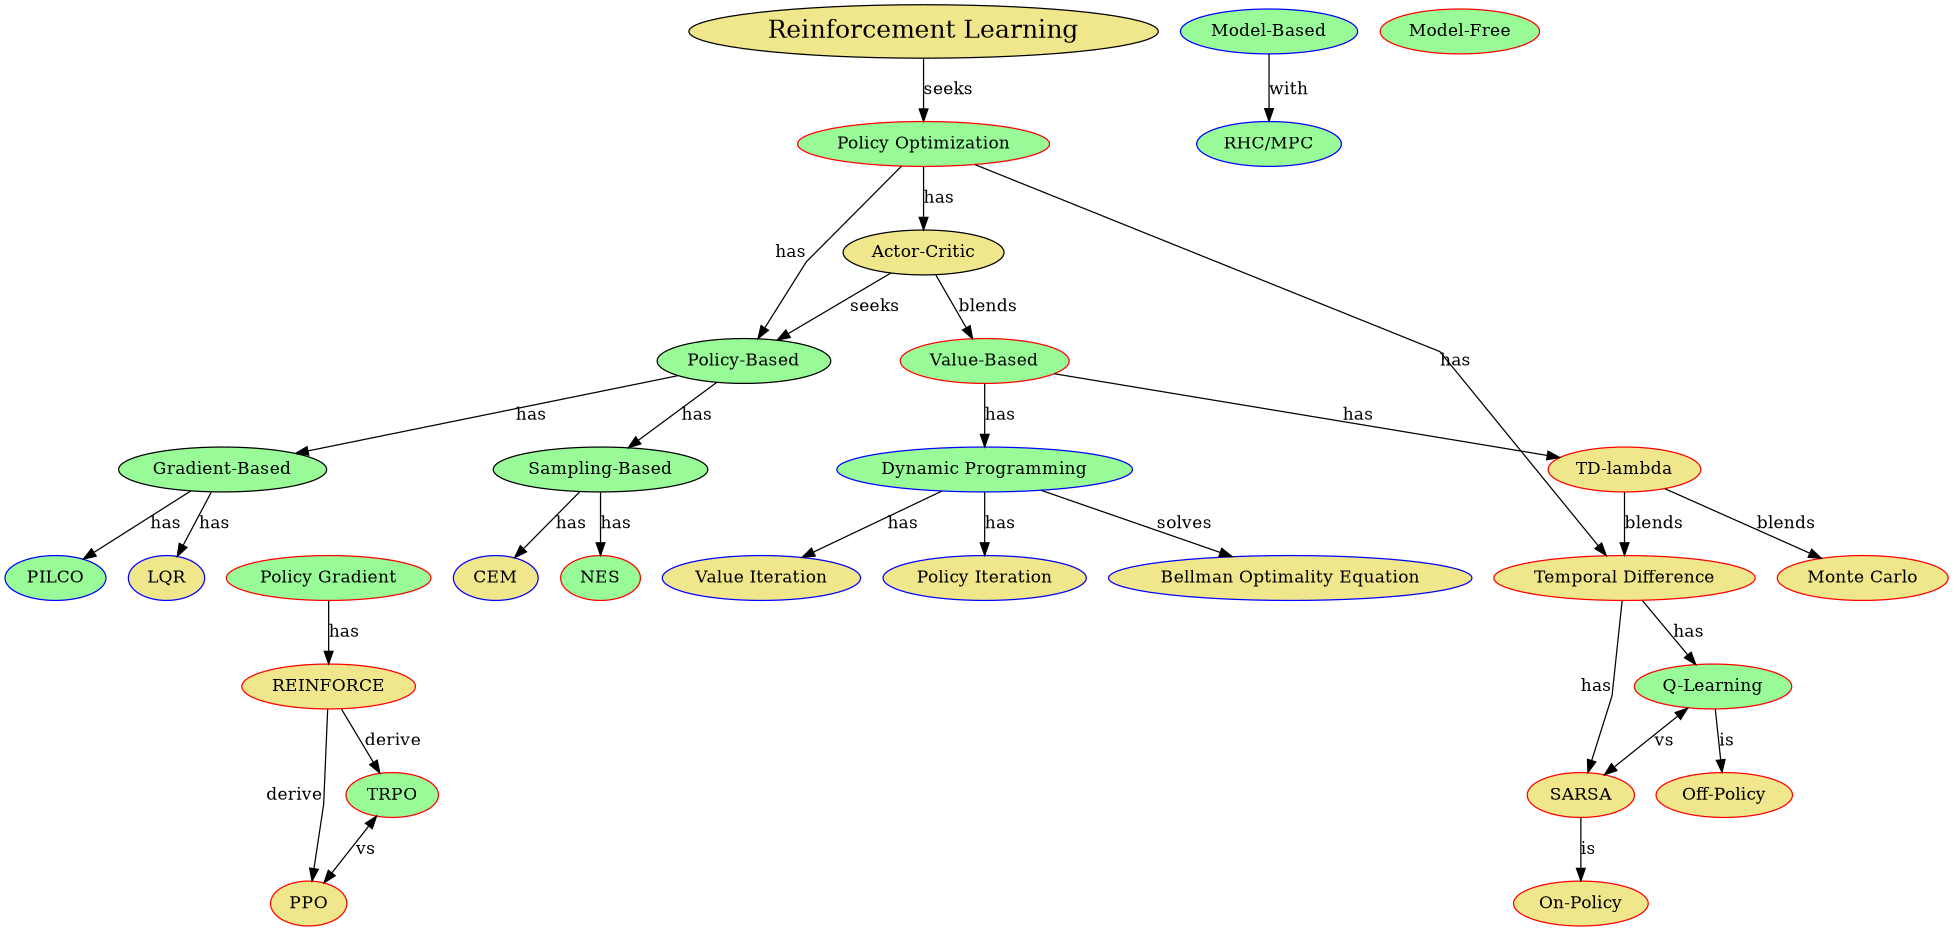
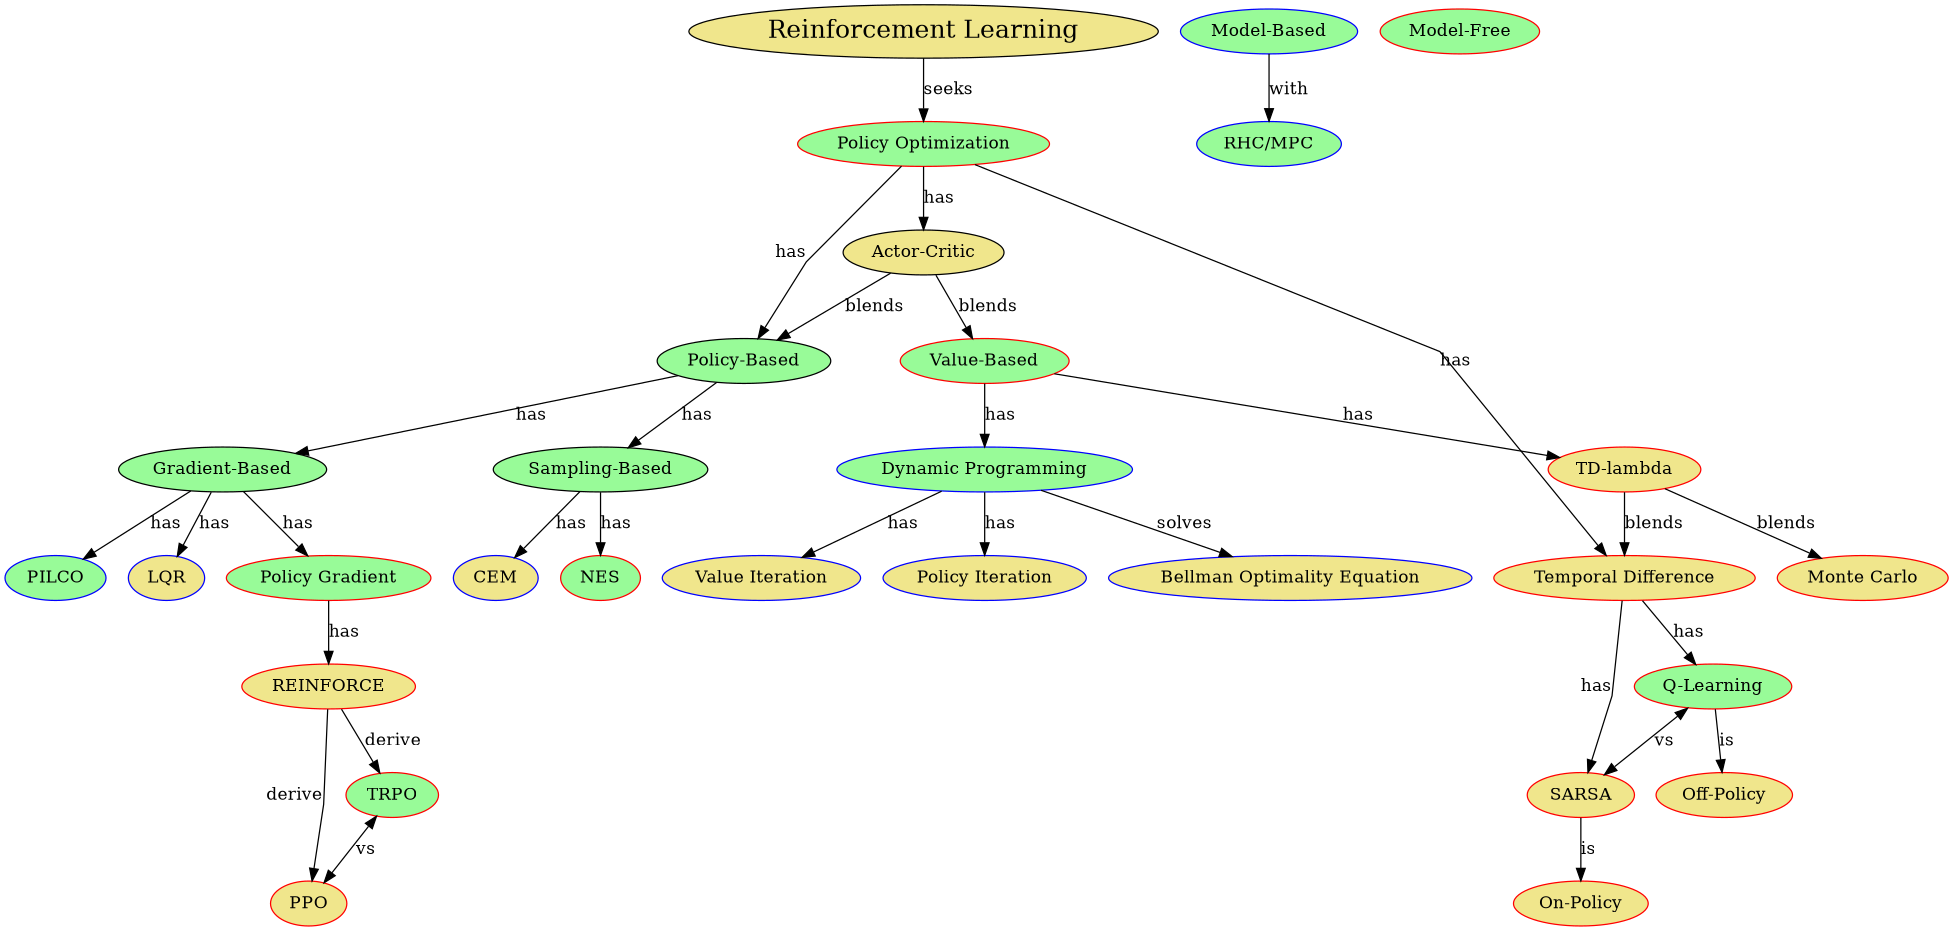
edge "Actor-Critic" -> "Policy-Based": label "seeks" -> "blends"
edge "Gradient-Based" -> "Policy Gradient": added, label "has"
